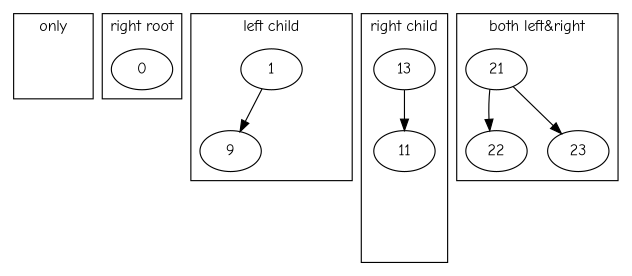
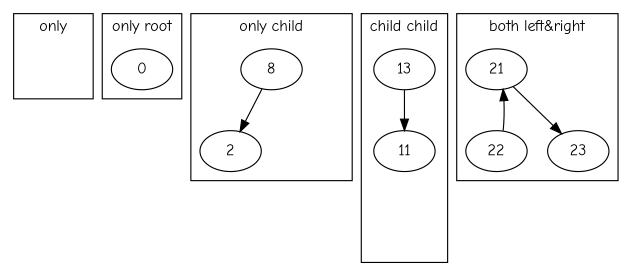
cluster "right root": label "right root" -> "only root"
cluster "left child": label "left child" -> "only child"
cluster "right child": label "right child" -> "child child"
node "1": label "1" -> "8"
edge "21" -> "22": reversed
node "9": label "9" -> "2"
